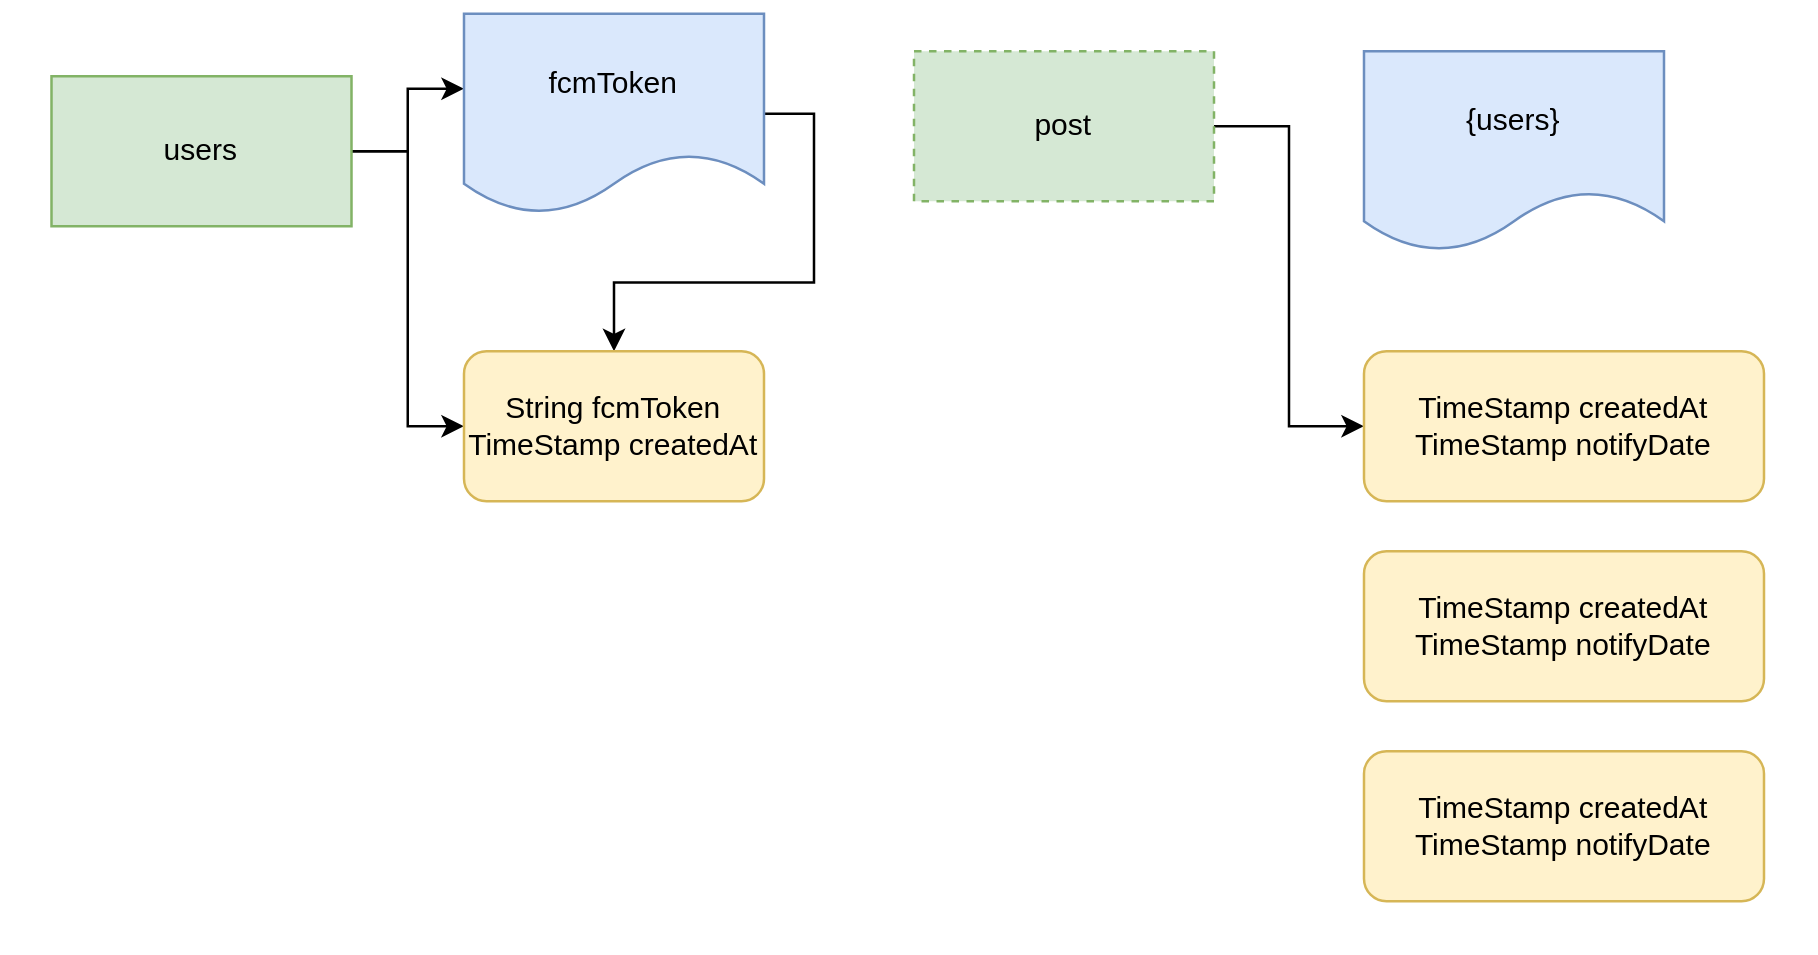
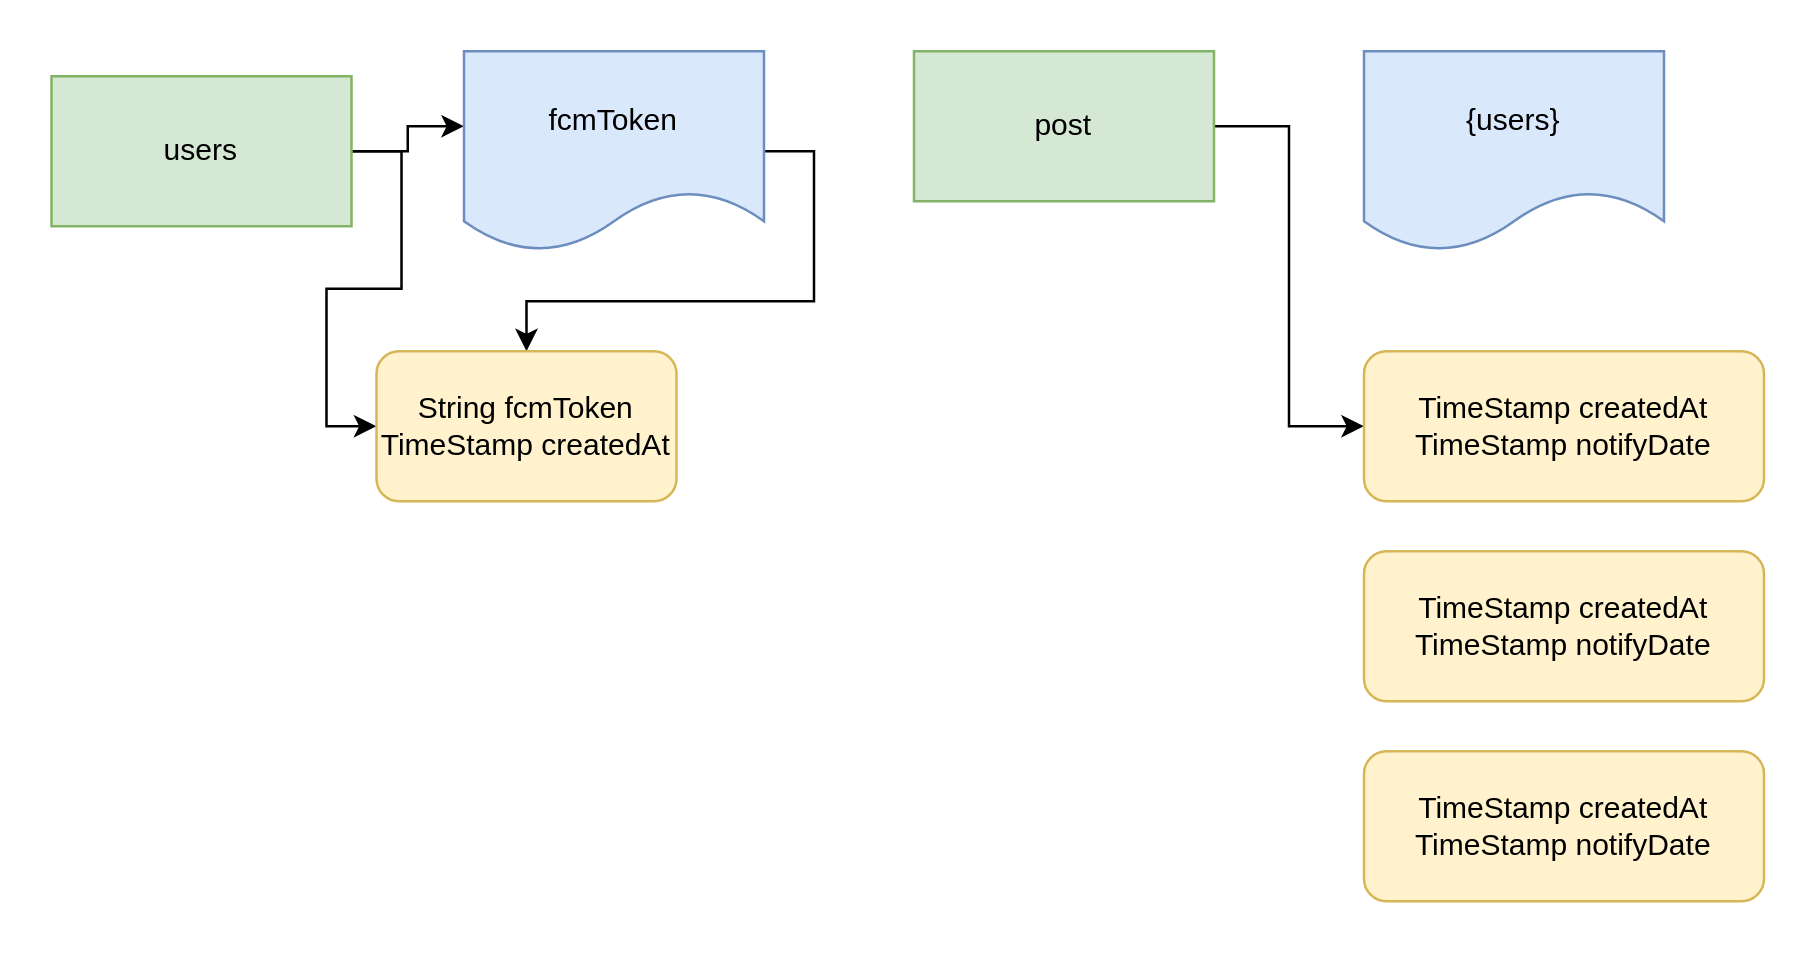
node "fcmToken": moved (614, 114) -> (614, 151)
node "post": style dashed -> solid
node "String fcmToken TimeStamp createdAt": moved (614, 426) -> (526, 426)
